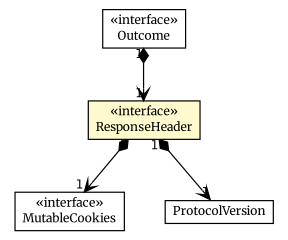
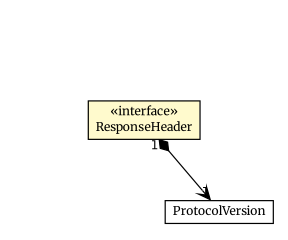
node "Outcome": removed
node "MutableCookies": removed
